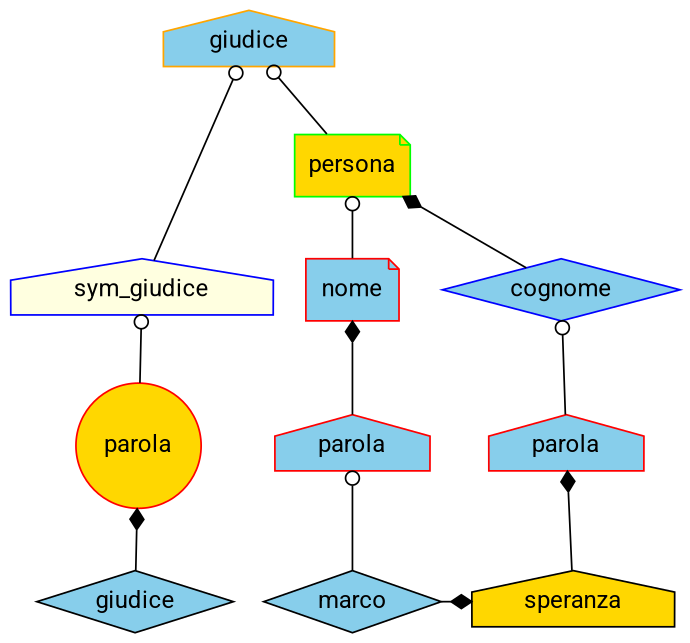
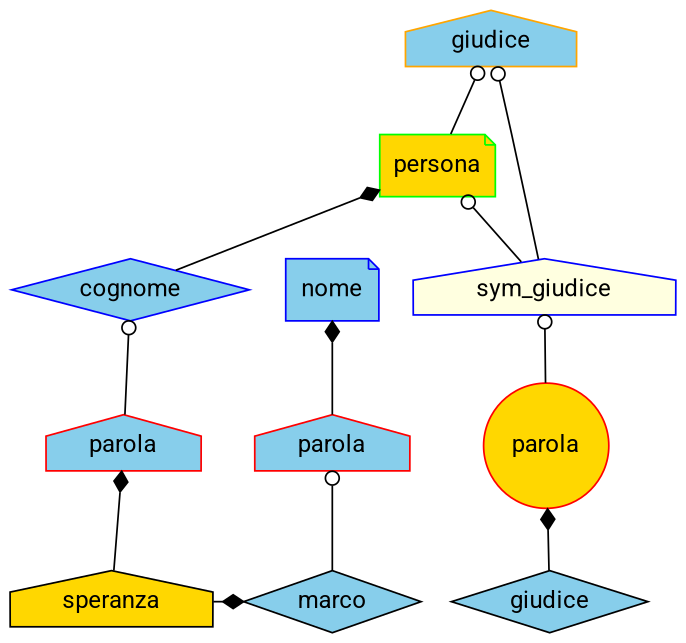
edge "nome" -> "persona": now "sym_giudice" -> "persona"
node "nome": color red -> blue
edge "marco" -> "speranza": reversed
